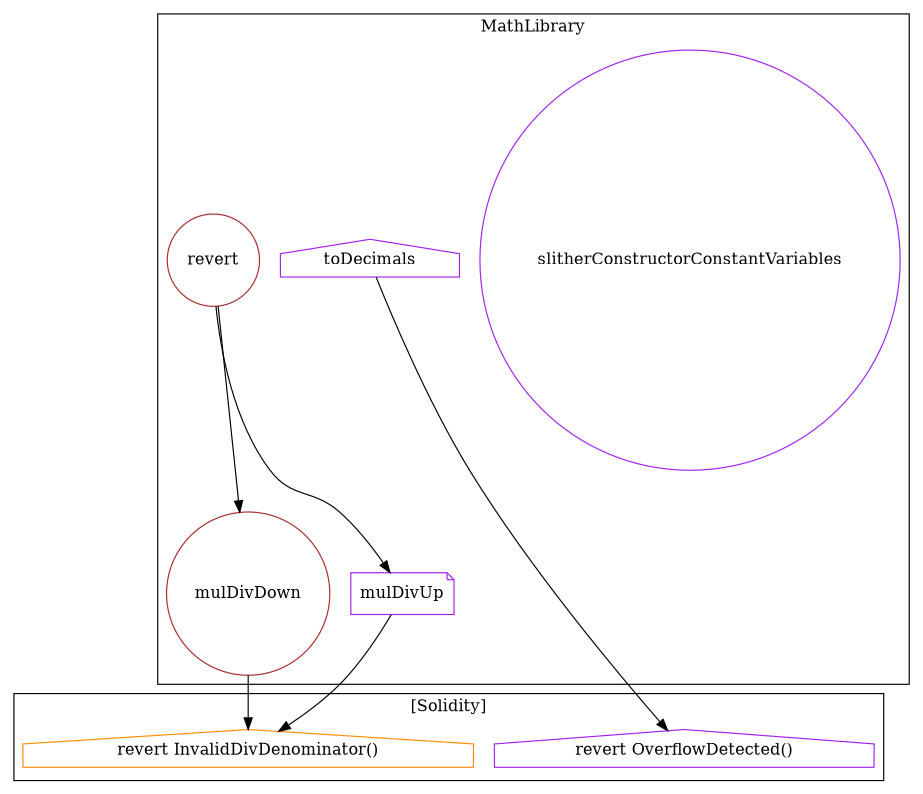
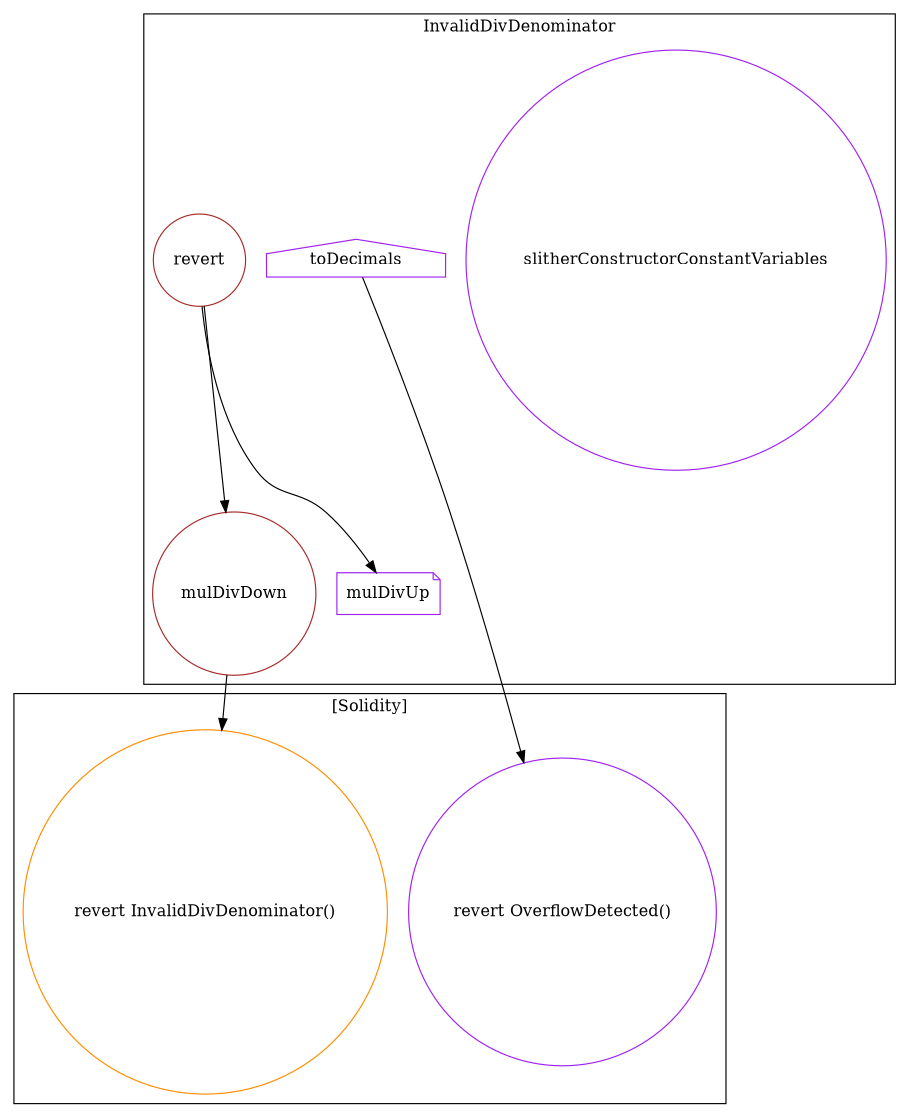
cluster "MathLibrary": label "MathLibrary" -> "InvalidDivDenominator"
edge "mulDivUp" -> "revert InvalidDivDenominator()": removed
node "revert InvalidDivDenominator()": shape house -> circle
node "revert OverflowDetected()": shape house -> circle
